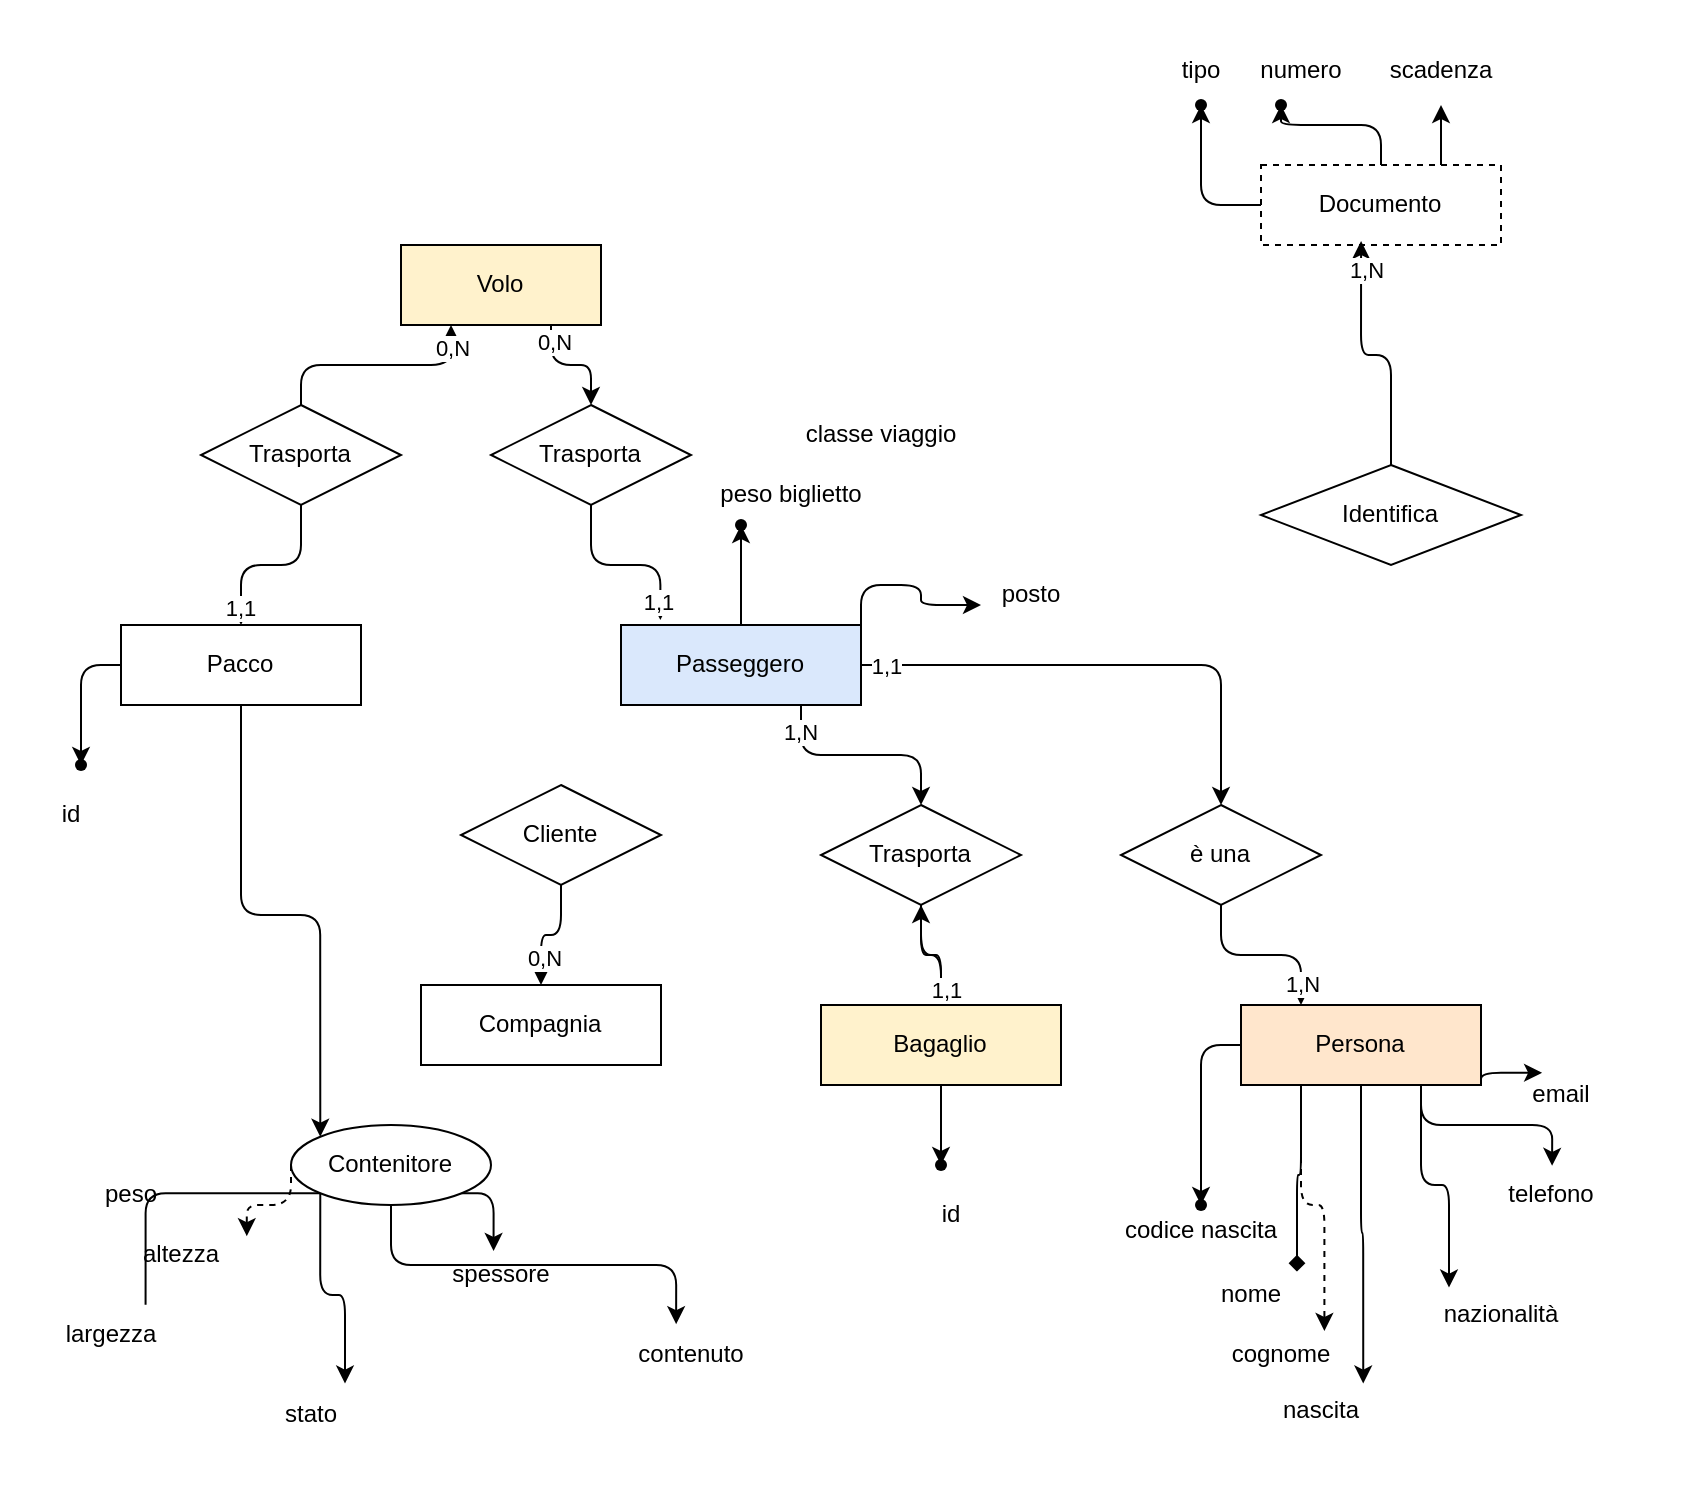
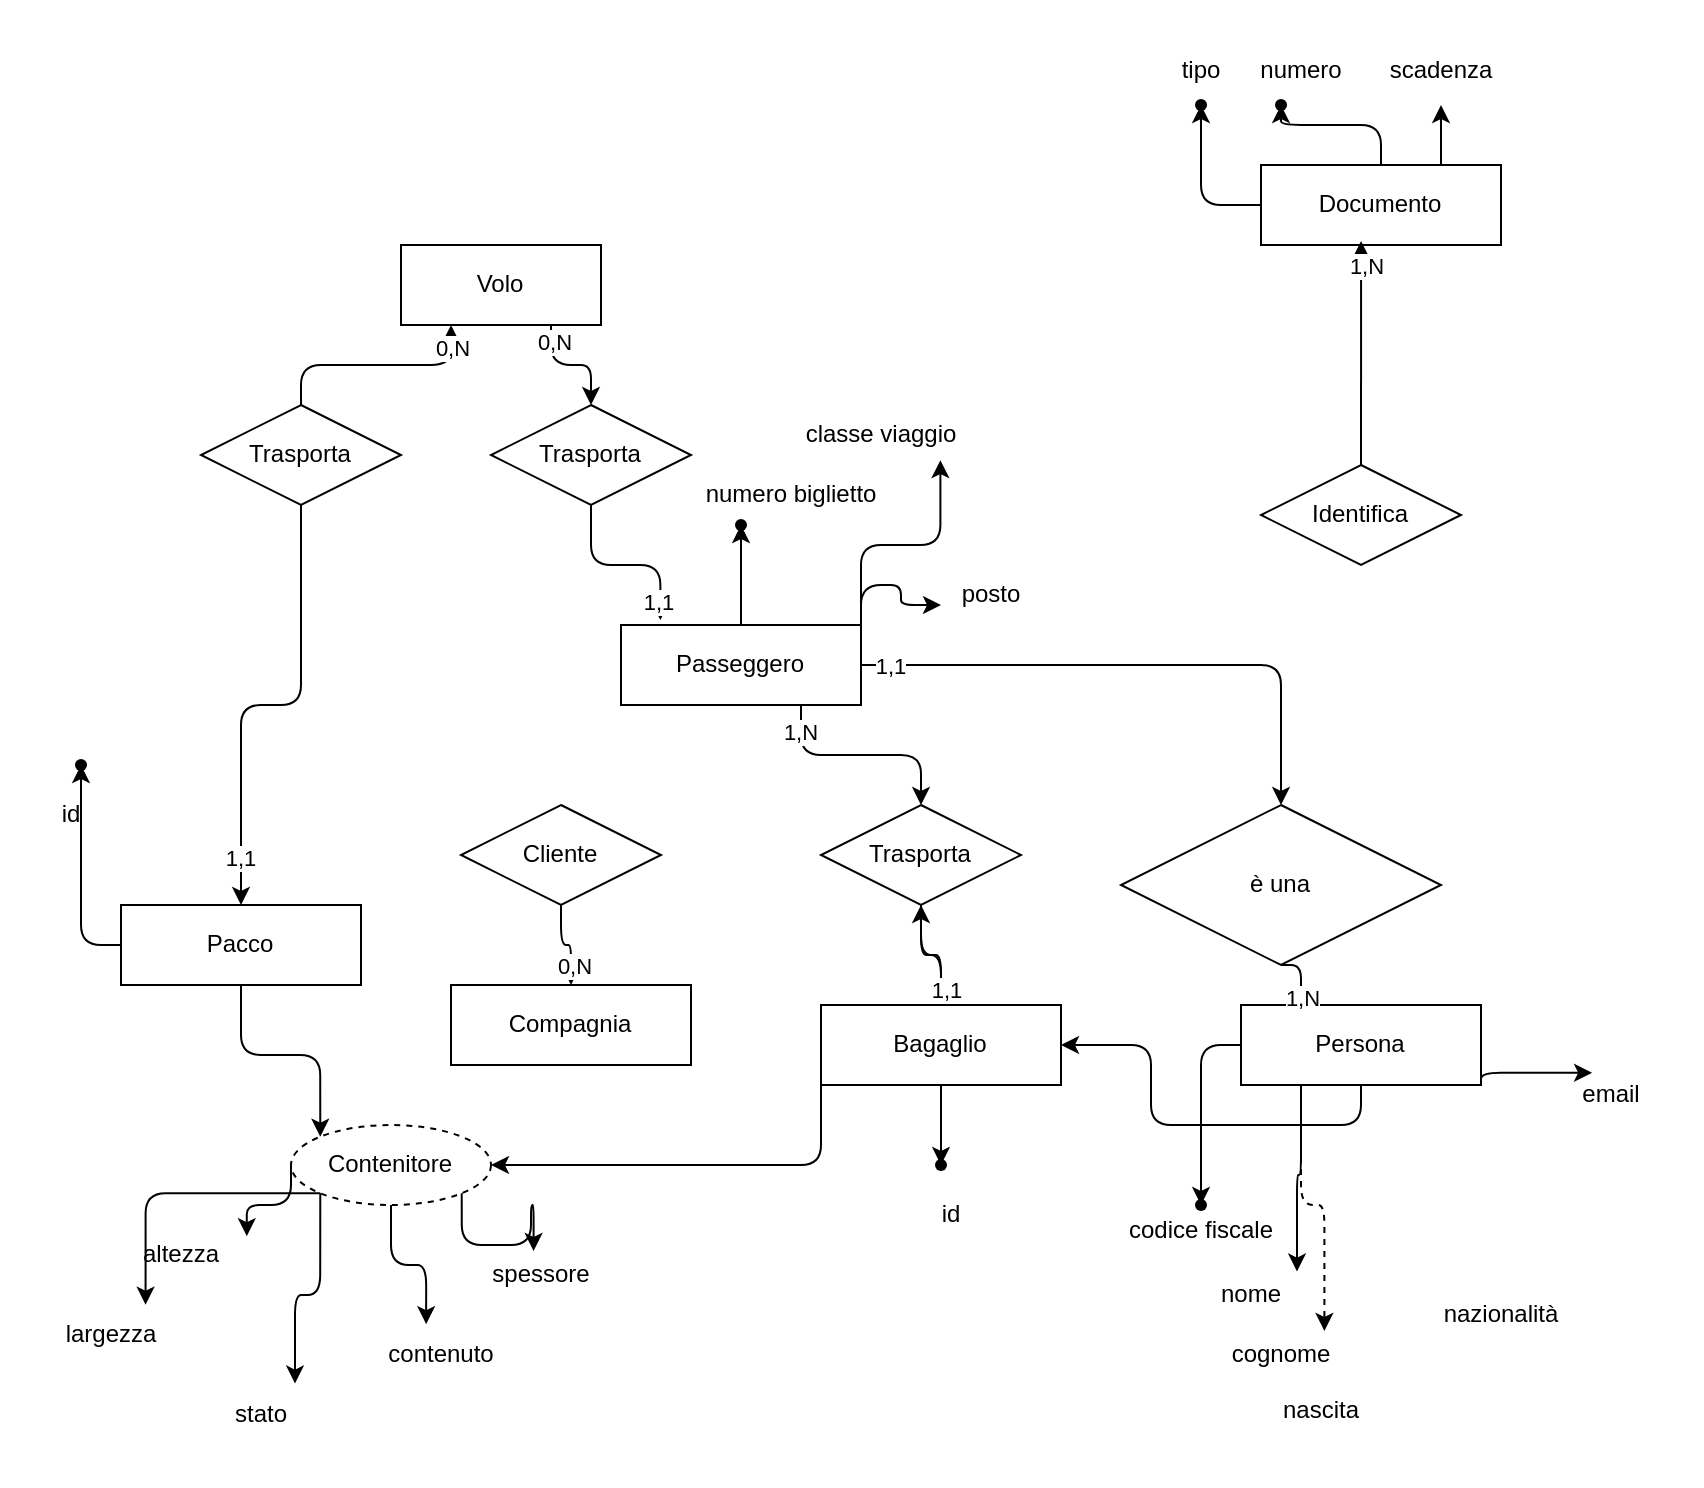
node "Documento": style dashed -> solid
node "Volo": fillcolor #fff2cc -> #ffffff
node "peso biglietto": label "peso biglietto" -> "numero biglietto"
node "Identifica": size 260x100 -> 200x100
edge "Passeggero" -> "classe viaggio": added
node "posto": moved (1031, 595) -> (991, 595)
node "Pacco": moved (241, 665) -> (241, 945)
node "Passeggero": fillcolor #dae8fc -> #ffffff
node "Cliente": moved (561, 835) -> (561, 855)
node "è una": size 200x100 -> 320x160
node "Compagnia": moved (541, 1025) -> (571, 1025)
node "Bagaglio": fillcolor #fff2cc -> #ffffff
node "Persona": fillcolor #ffe6cc -> #ffffff
node "email": moved (1561, 1095) -> (1611, 1095)
edge "Persona" -> "telefono": removed
node "Contenitore": style solid -> dashed
edge "Bagaglio" -> "Contenitore": added
edge "Persona" -> "nazionalità": removed
node "peso": removed
node "telefono": removed
edge "Contenitore" -> "altezza": style dashed -> solid
node "codice nascita": label "codice nascita" -> "codice fiscale"
edge "Persona" -> "nascita": now "Persona" -> "Bagaglio"
edge "Persona" -> "nome": arrowhead diamond -> classic
node "spessore": moved (501, 1275) -> (541, 1275)
edge "Contenitore" -- "largezza": arrowhead none -> classic
node "contenuto": moved (691, 1355) -> (441, 1355)
node "stato": moved (311, 1415) -> (261, 1415)
